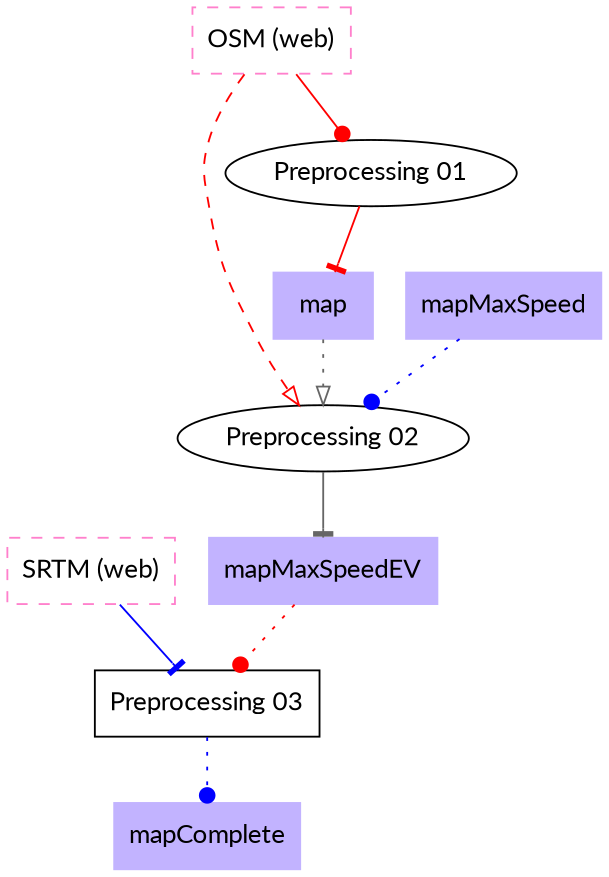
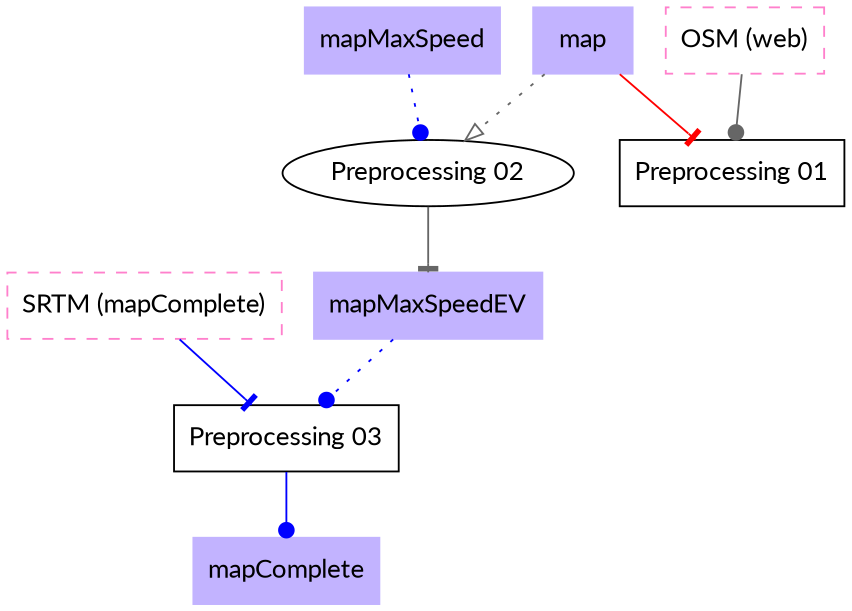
edge "OSM (web)" -> "Preprocessing 01": color red -> gray40
node "Preprocessing 01": shape ellipse -> box
edge "OSM (web)" -> "Preprocessing 02": removed
edge "Preprocessing 01" -> "map": reversed
node "SRTM (web)": label "SRTM (web)" -> "SRTM (mapComplete)"
edge "mapMaxSpeedEV" -> "Preprocessing 03": color red -> blue
edge "Preprocessing 03" -> "mapComplete": style dotted -> solid
